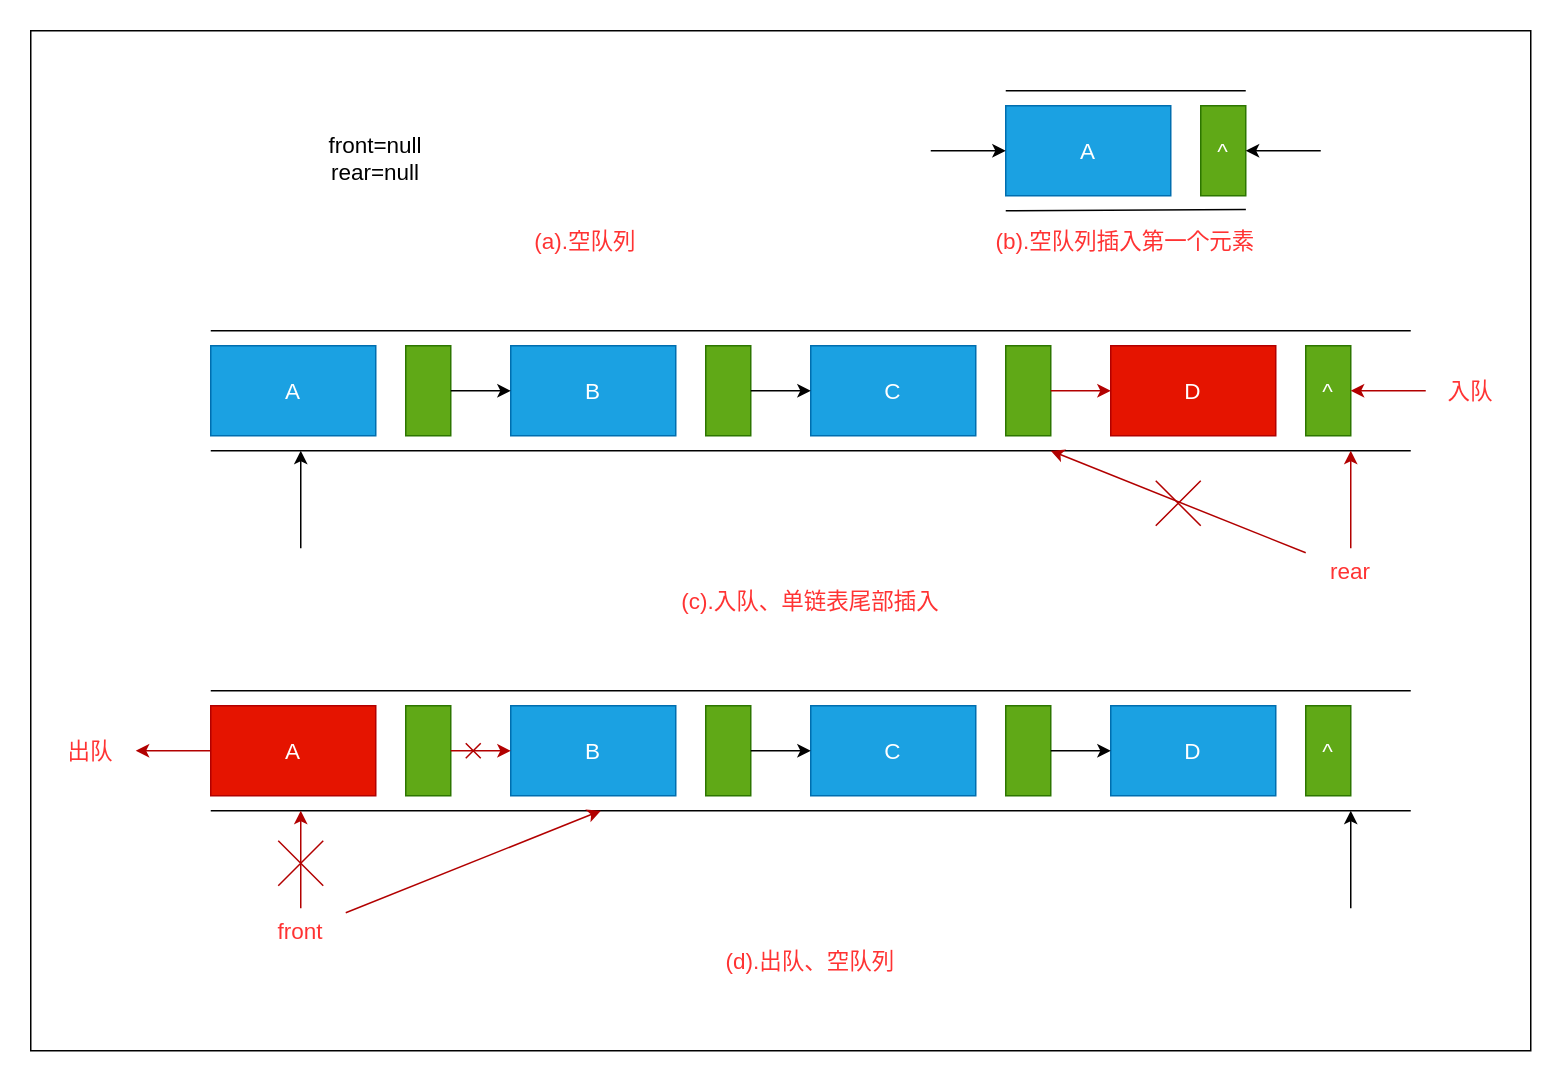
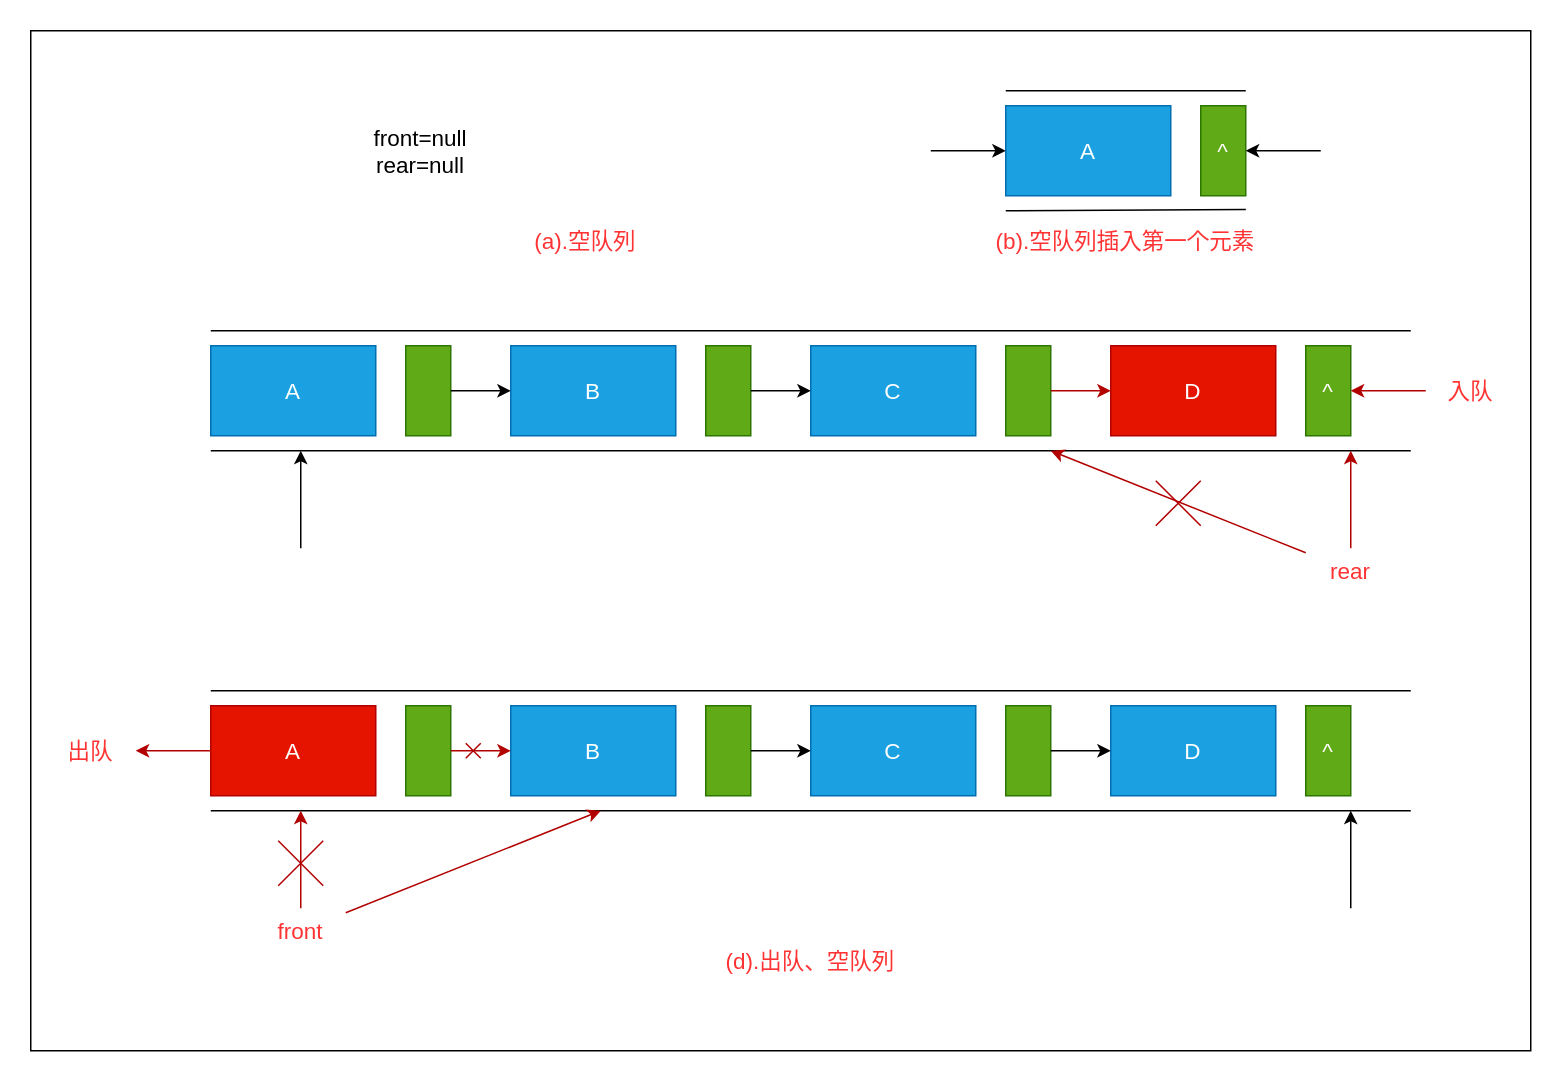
node "front=null rear=null": moved (376, 158) -> (421, 151)
node "(c).入队、单链表尾部插入": removed
